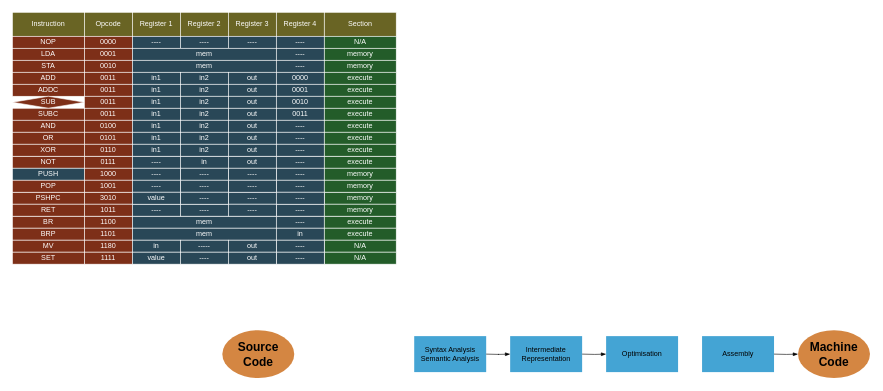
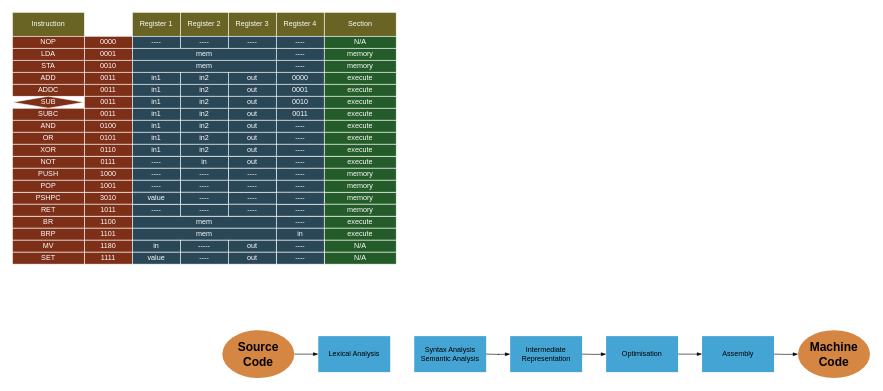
node "Opcode": removed
node "PUSH": fillcolor #294757 -> #7d2f18
edge "Source Code" -> "Lexical Analysis": added
node "Lexical Analysis": added
edge "Optimisation" -> "Assembly": added
